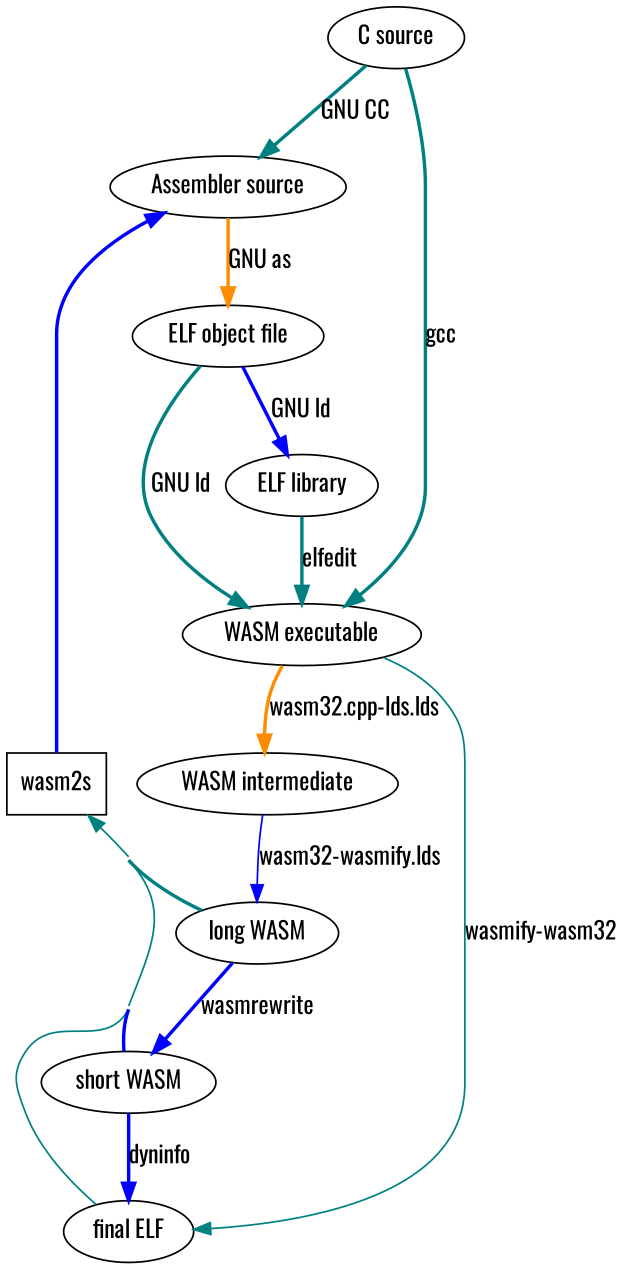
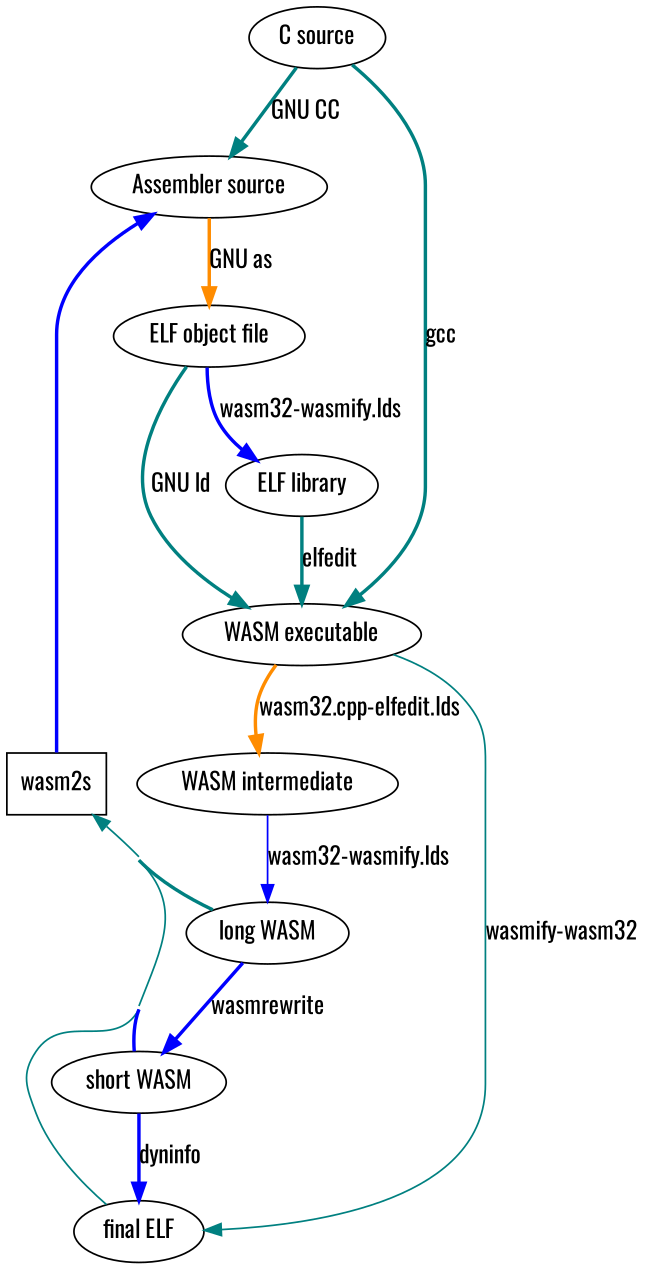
edge "ELF object file" -> "ELF library": label "GNU ld" -> "wasm32-wasmify.lds"
edge "WASM executable" -> "WASM intermediate": label "wasm32.cpp-lds.lds" -> "wasm32.cpp-elfedit.lds"
